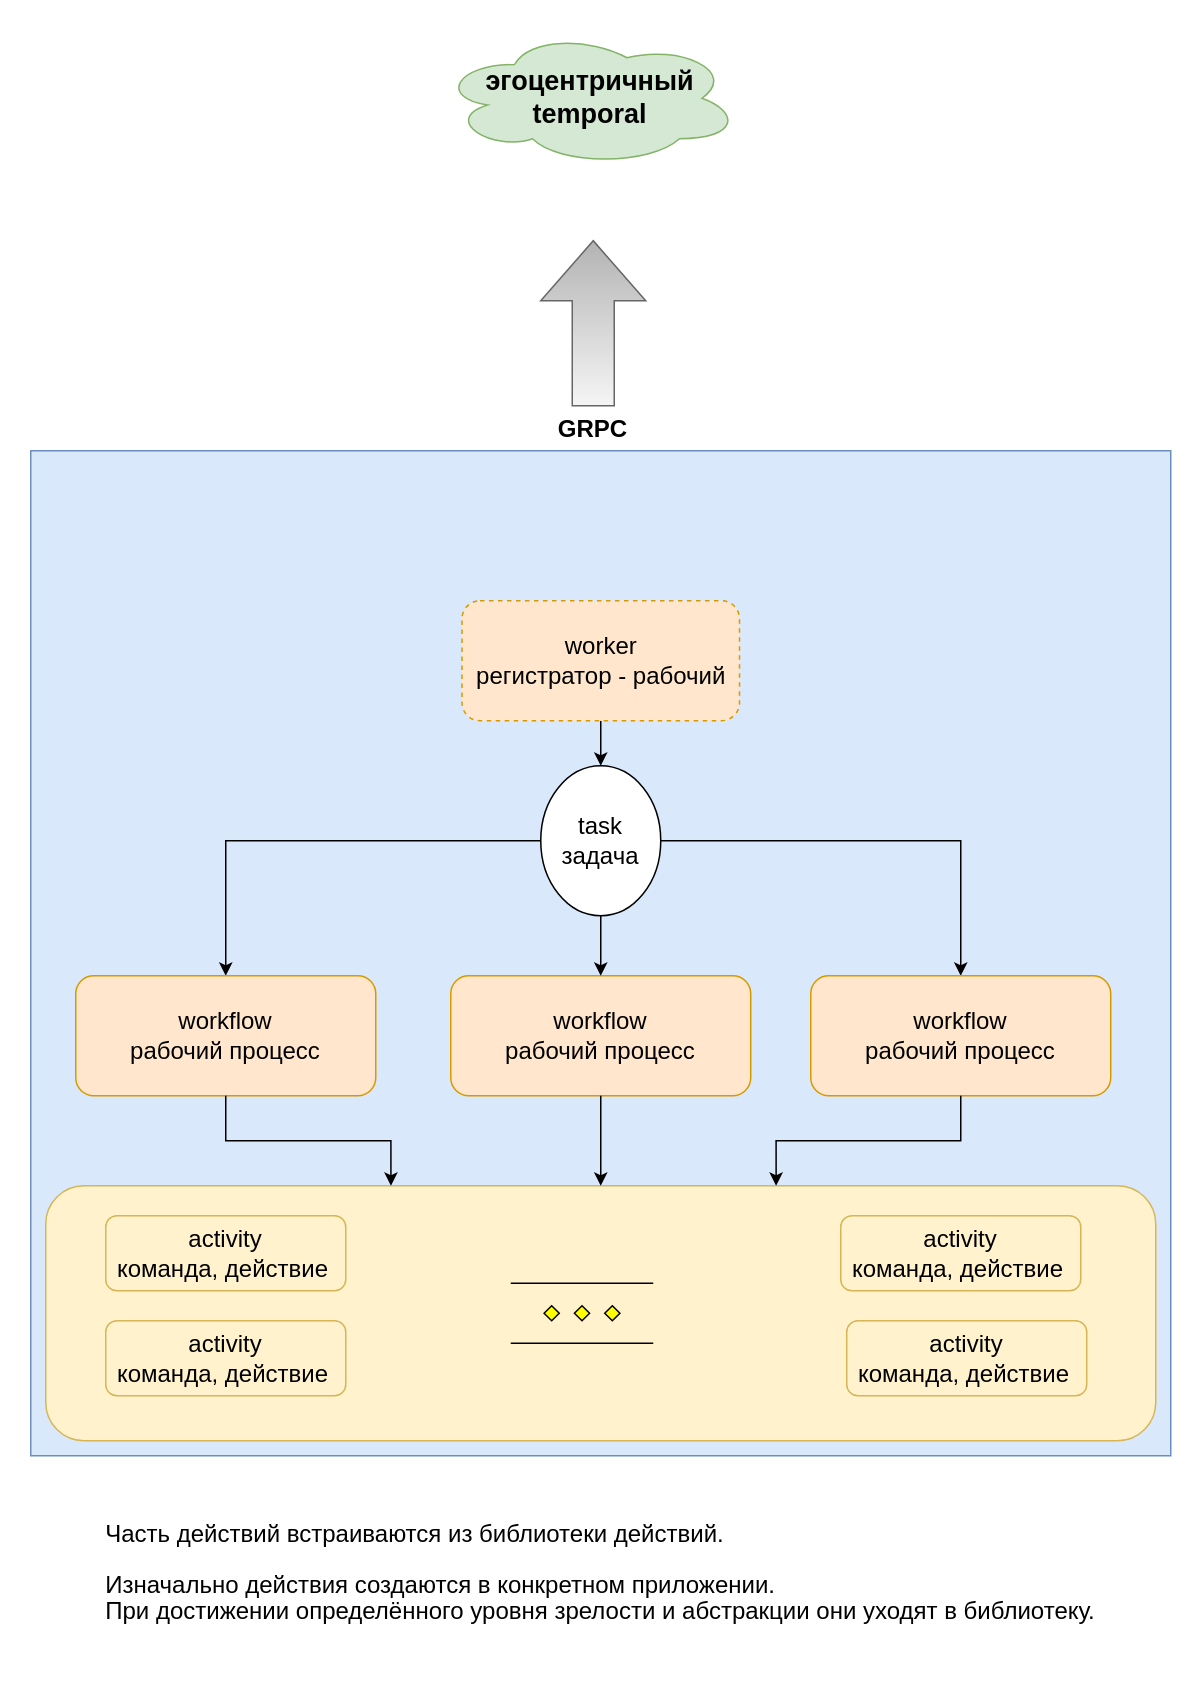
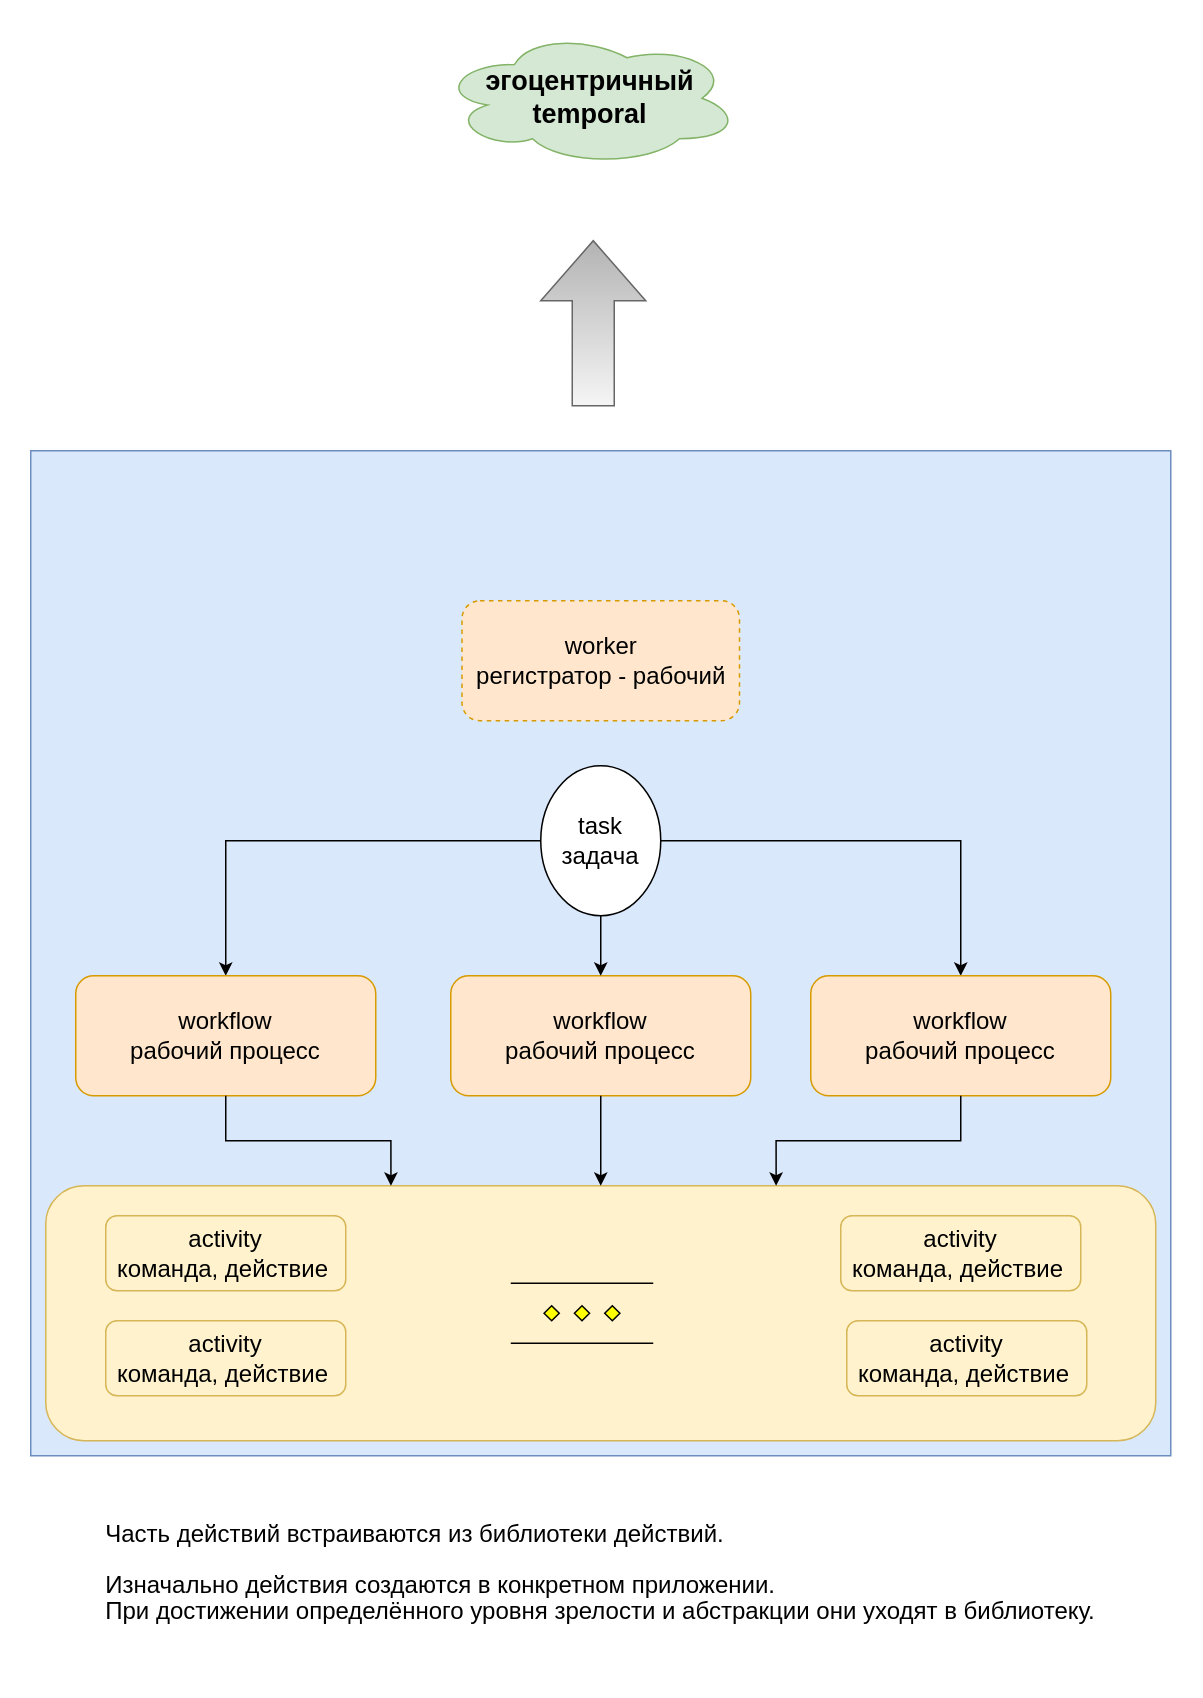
node "GRPC": removed
edge "worker регистратор - рабочий" -> "task задача": removed
